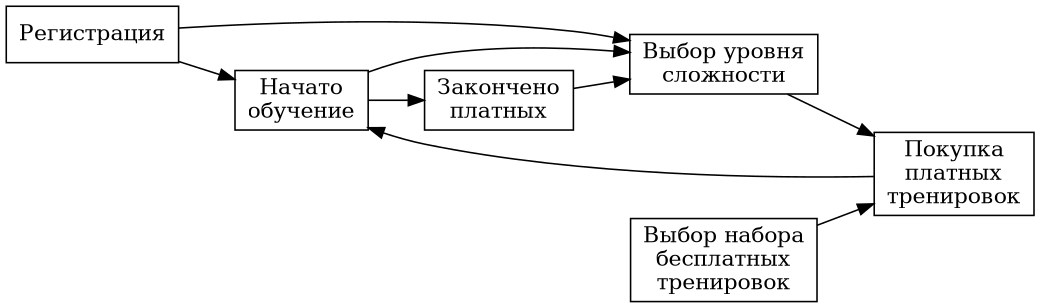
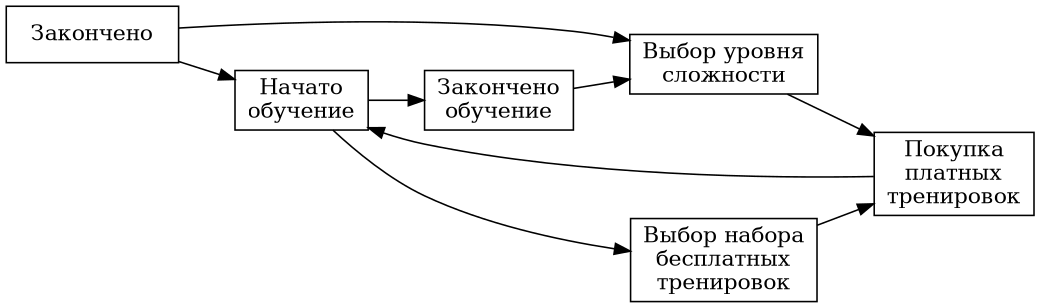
node "Регистрация": label "Регистрация" -> "Закончено"
edge "Начато обучение" -> "Выбор уровня сложности": now "Начато обучение" -> "Выбор набора бесплатных тренировок"
node "Закончено платных": label "Закончено платных" -> "Закончено обучение"
